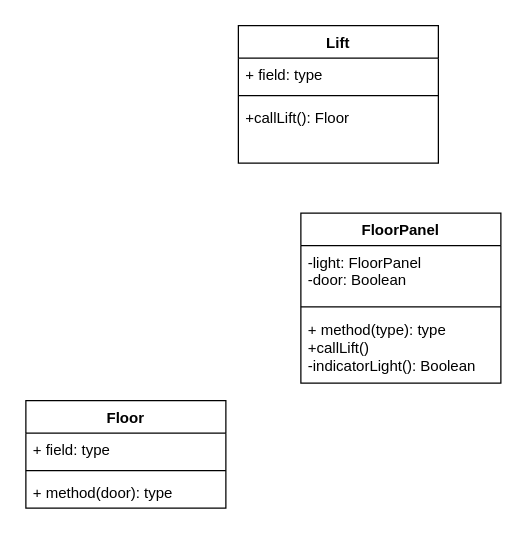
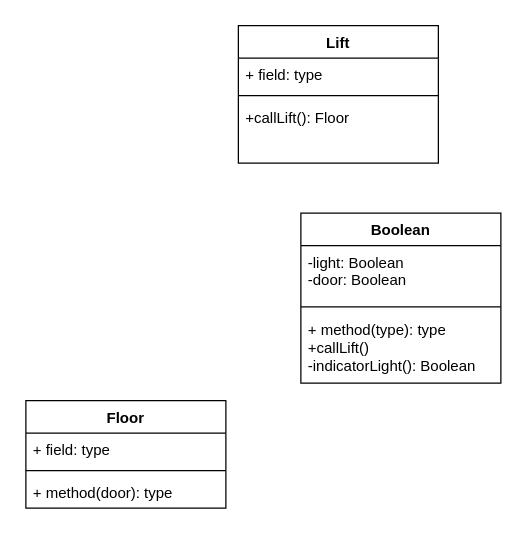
node "FloorPanel": label "FloorPanel" -> "Boolean"
node "-light: FloorPanel -door: Boolean": label "-light: FloorPanel -door: Boolean" -> "-light: Boolean -door: Boolean"
